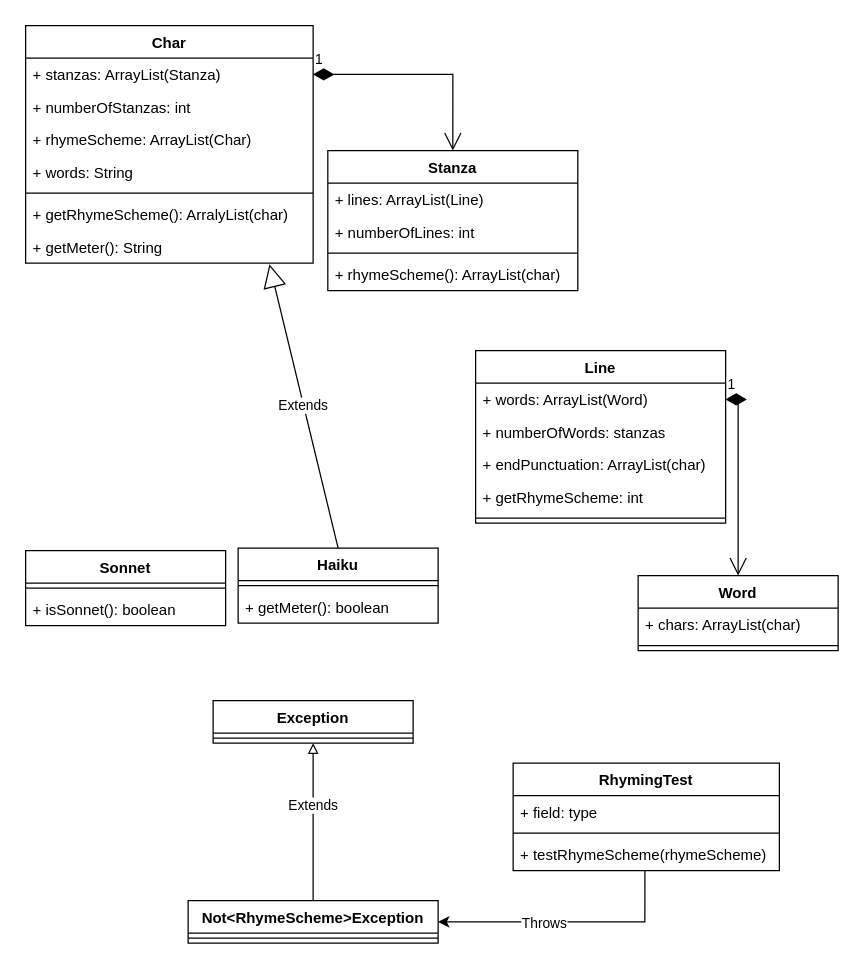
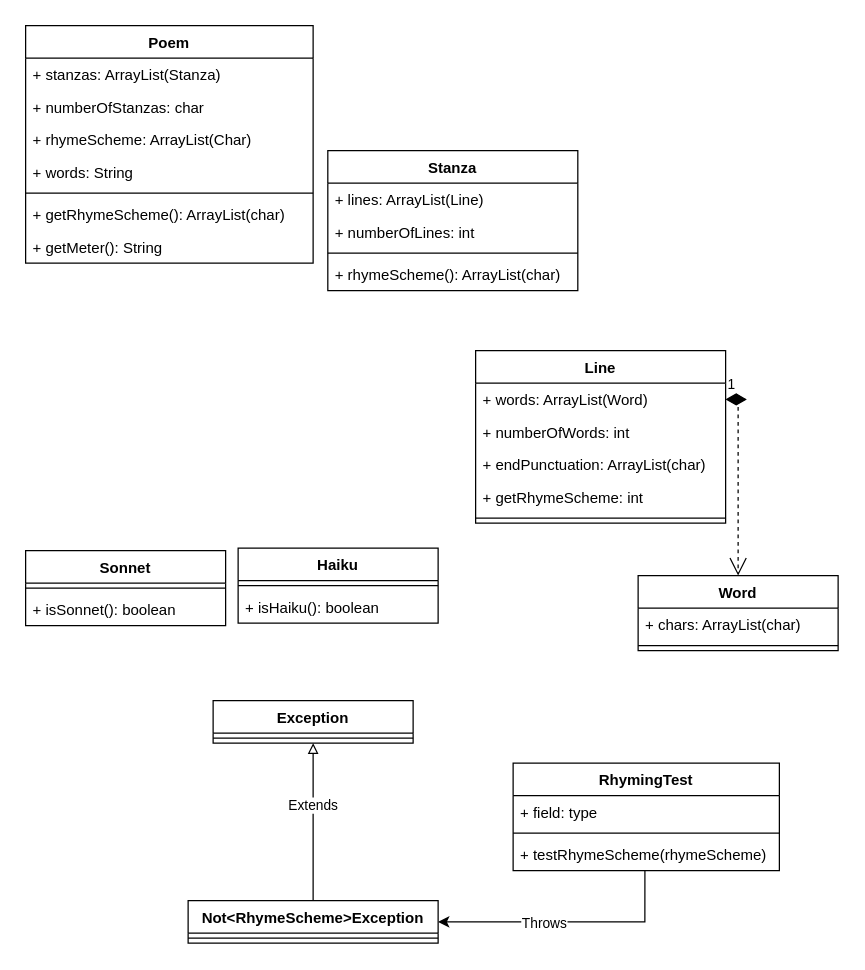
node "Char": label "Char" -> "Poem"
edge "+ stanzas: ArrayList(Stanza)" -- "Stanza": removed, label "1"
node "+ numberOfStanzas: int": label "+ numberOfStanzas: int" -> "+ numberOfStanzas: char"
node "+ getRhymeScheme(): ArralyList(char)": label "+ getRhymeScheme(): ArralyList(char)" -> "+ getRhymeScheme(): ArrayList(char)"
edge "Haiku" -> "+ getMeter(): String": removed, label "Extends"
node "+ numberOfWords: stanzas": label "+ numberOfWords: stanzas" -> "+ numberOfWords: int"
edge "+ words: ArrayList(Word)" -- "Word": style solid -> dashed
node "+ getMeter(): boolean": label "+ getMeter(): boolean" -> "+ isHaiku(): boolean"
